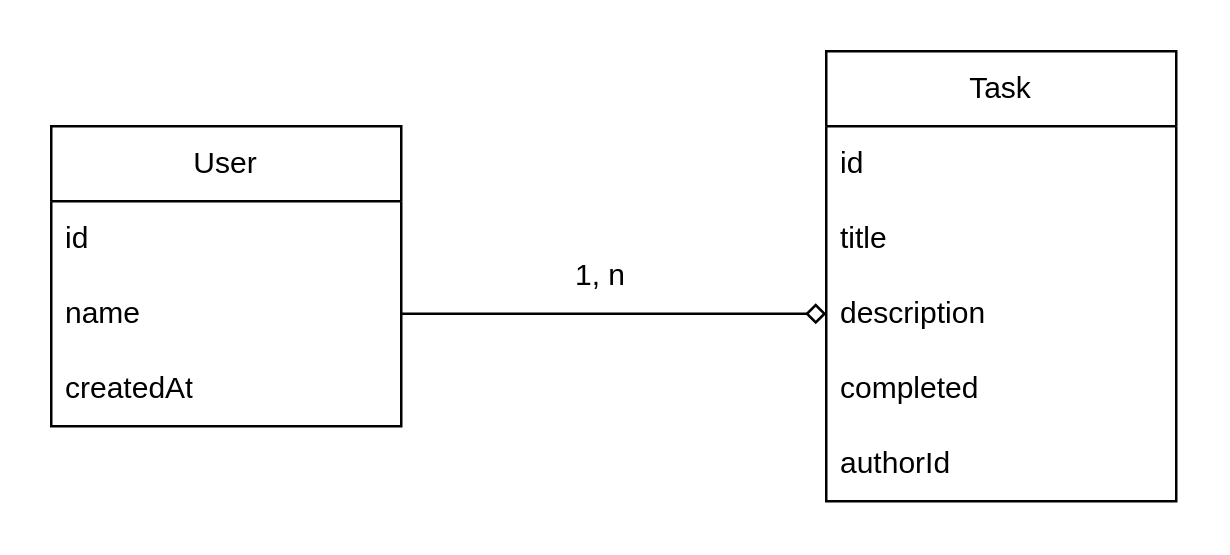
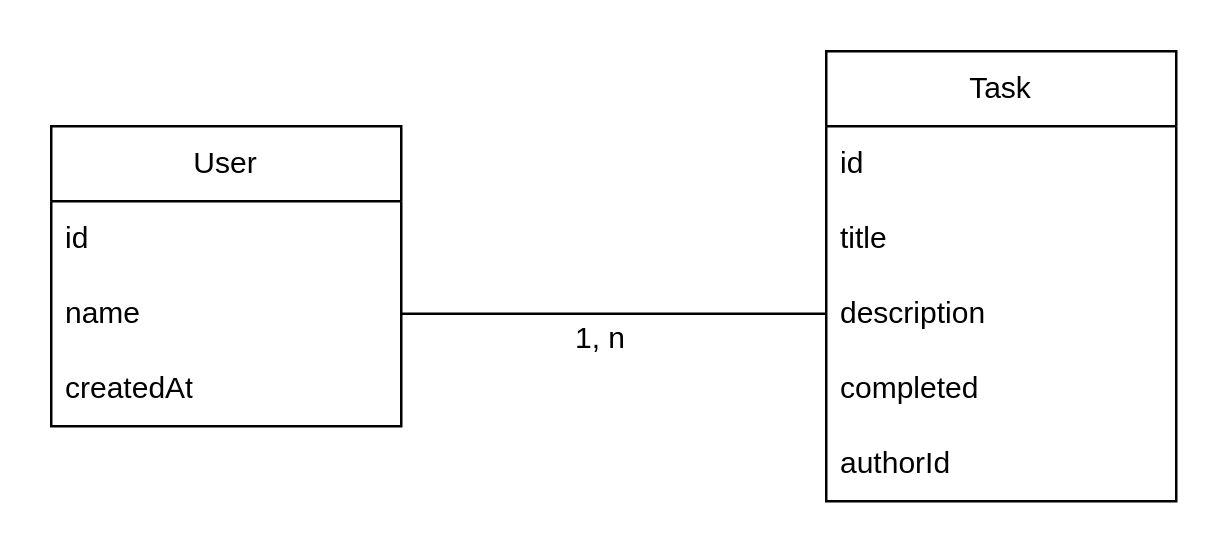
node "1, n": moved (601, 276) -> (601, 339)
edge "name" -> "description": arrowhead diamond -> none
